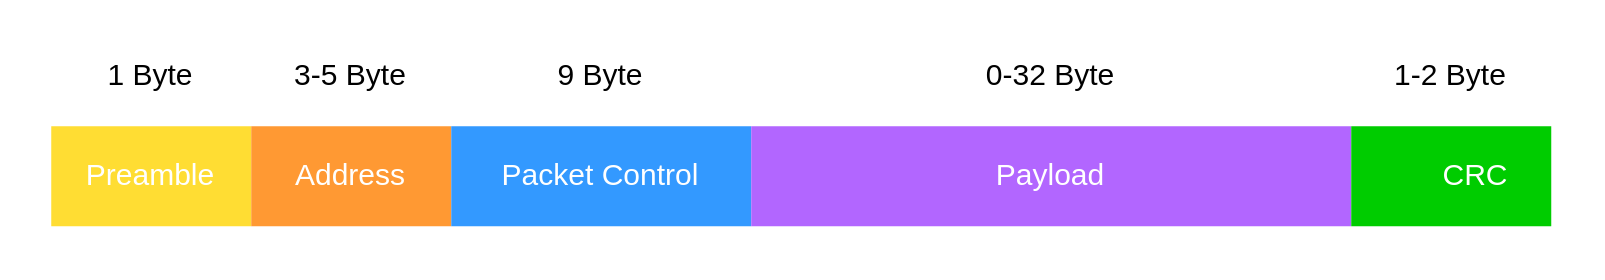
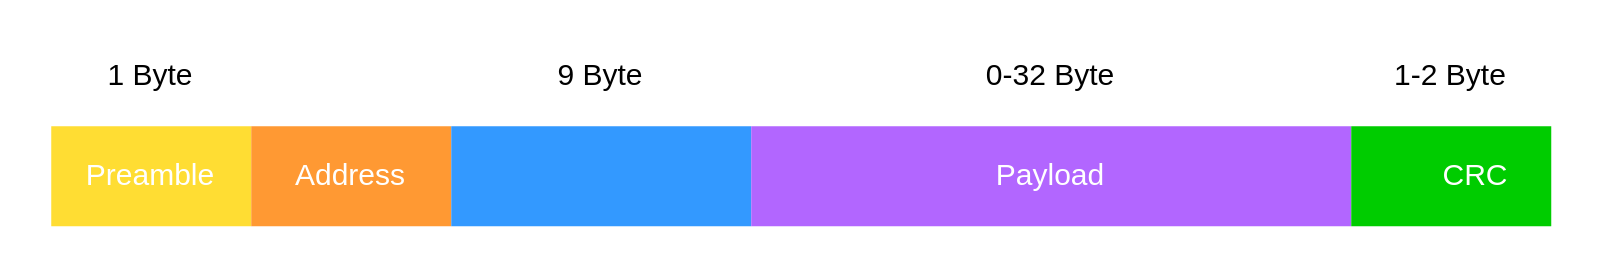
node "3-5 Byte": removed
node "Packet Control": removed
